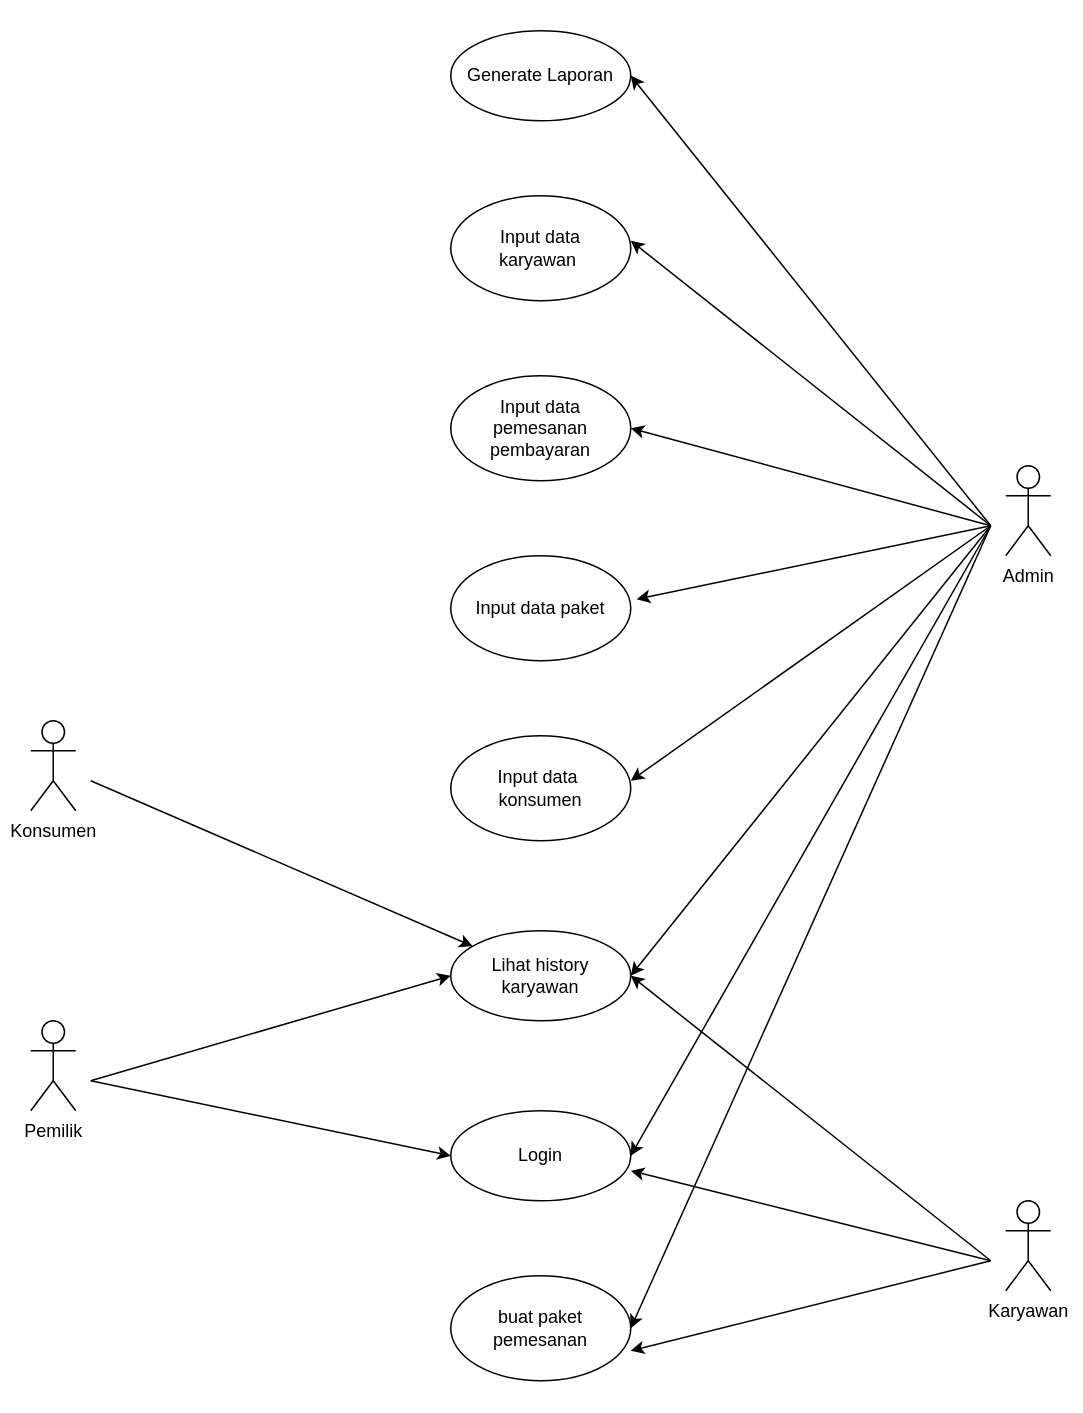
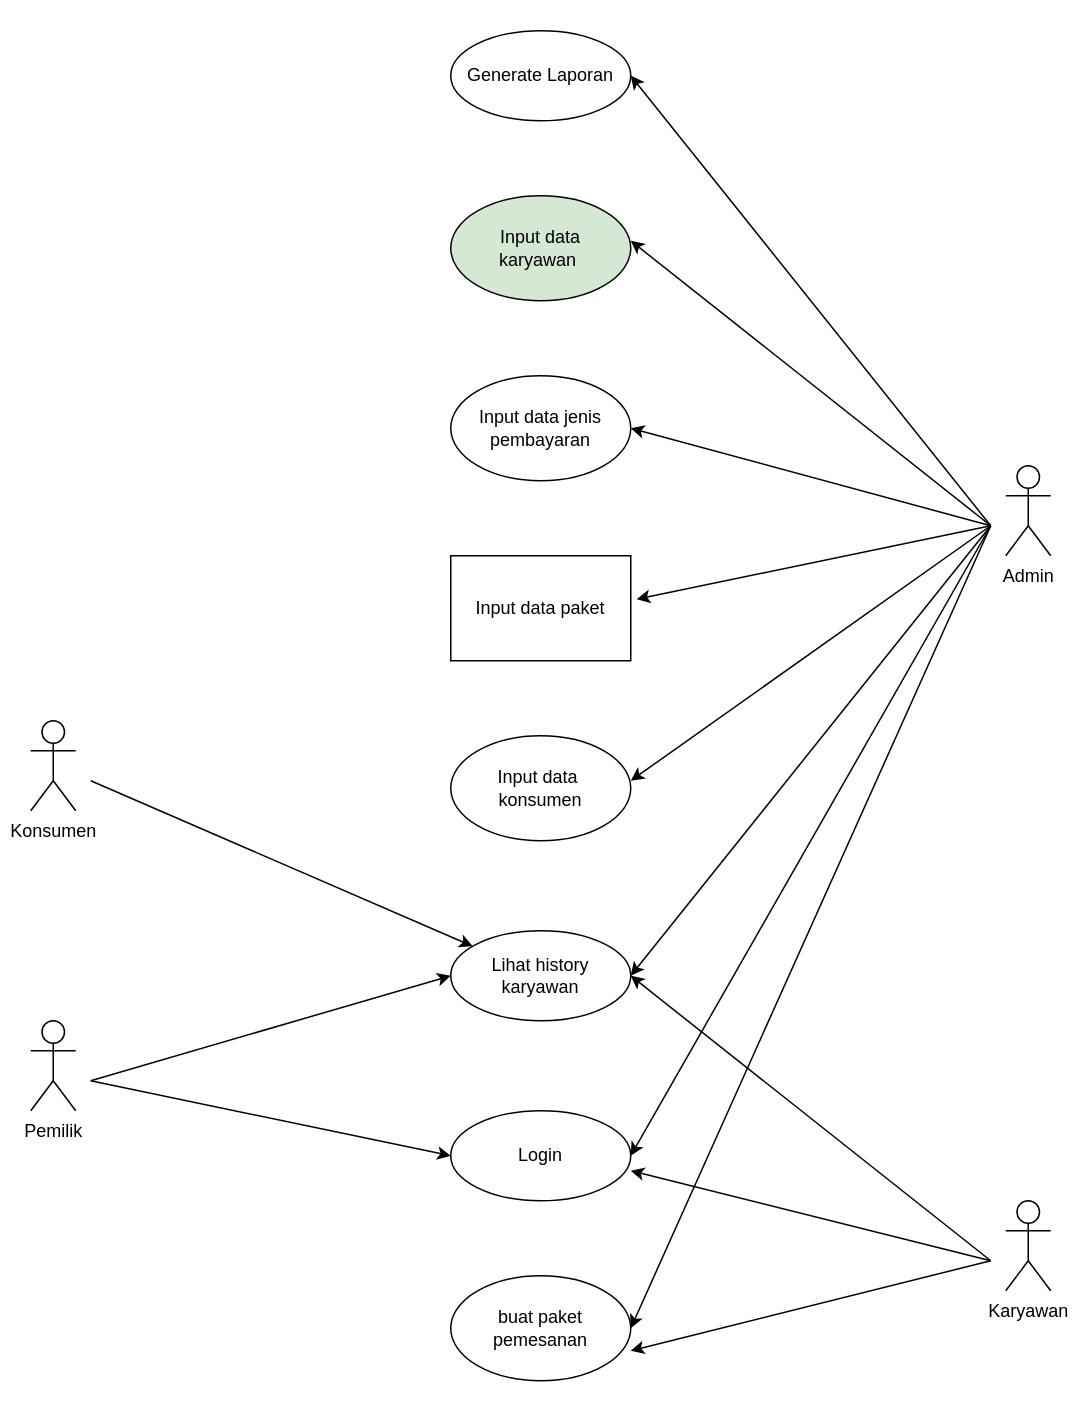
node "Input data karyawan": fillcolor #ffffff -> #d5e8d4
node "Input data pemesanan pembayaran": label "Input data pemesanan pembayaran" -> "Input data jenis pembayaran"
node "Input data paket": shape ellipse -> rectangle
